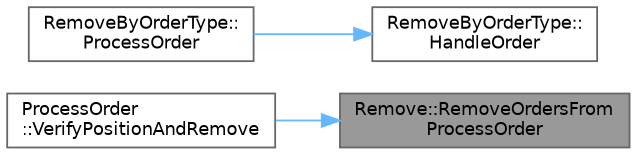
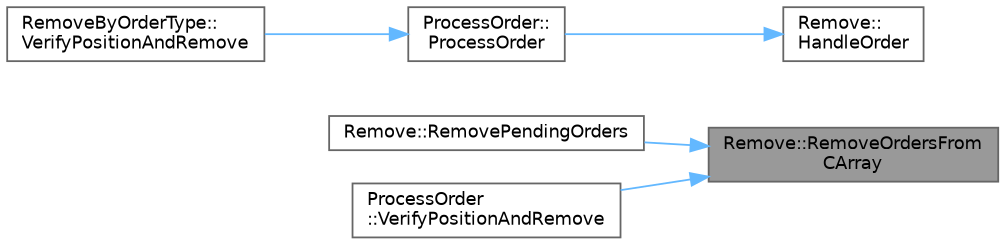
node "RemoveByOrderType:: VerifyPositionAndRemove": added
node "RemoveByOrderType:: ProcessOrder": label "RemoveByOrderType:: ProcessOrder" -> "ProcessOrder:: ProcessOrder"
node "RemoveByOrderType:: HandleOrder": label "RemoveByOrderType:: HandleOrder" -> "Remove:: HandleOrder"
node "Remove::RemoveOrdersFrom ProcessOrder": label "Remove::RemoveOrdersFrom ProcessOrder" -> "Remove::RemoveOrdersFrom CArray"
node "Remove::RemovePendingOrders": added
